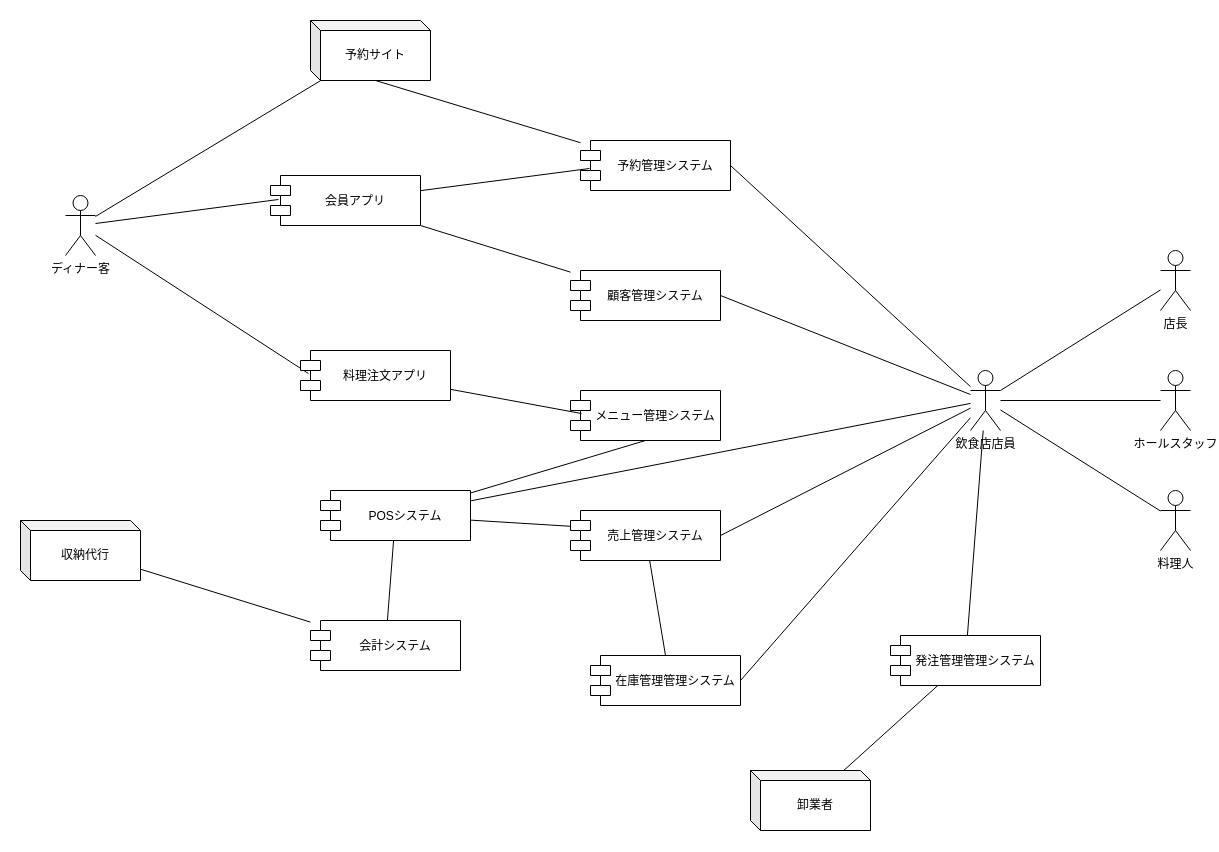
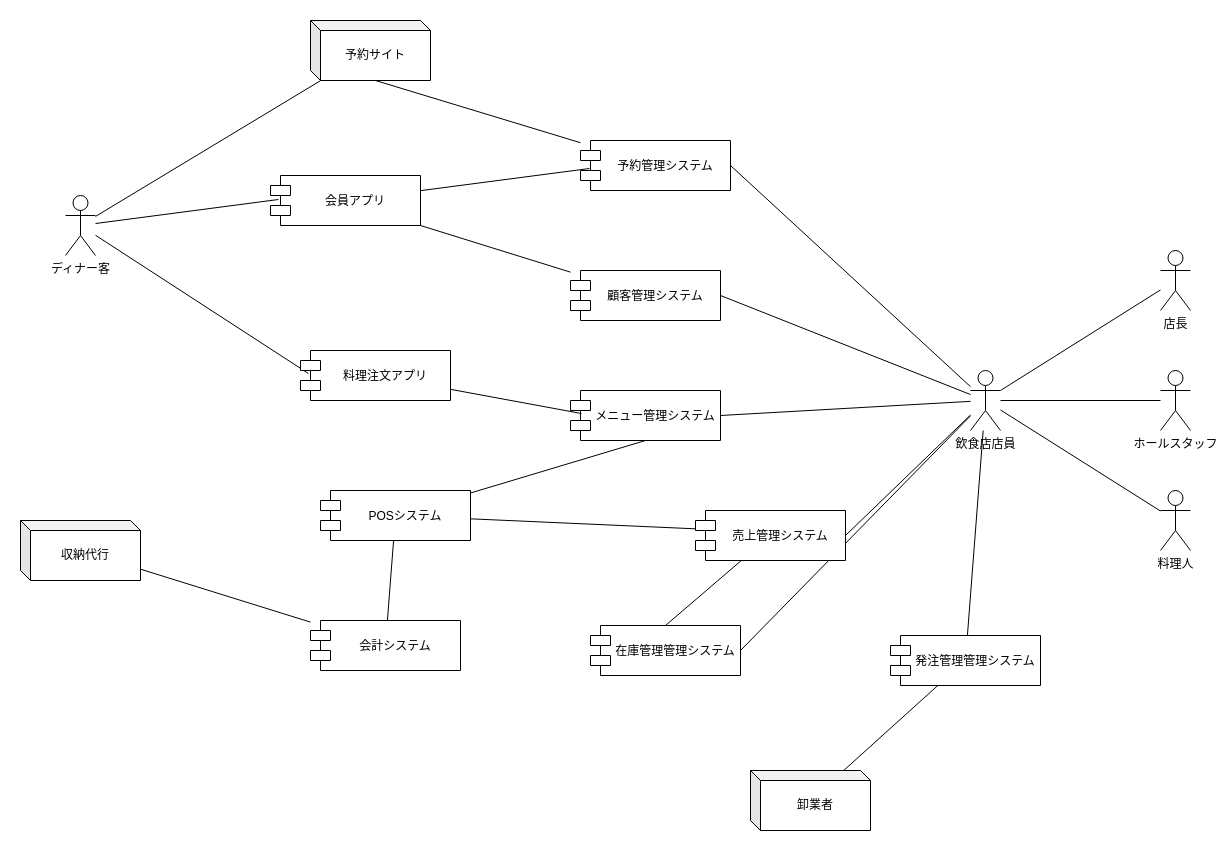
edge "飲食店店員" -- "POSシステム": now "飲食店店員" -- "メニュー管理システム"
node "売上管理システム": moved (646, 536) -> (771, 536)
node "在庫管理管理システム": moved (666, 681) -> (666, 651)
